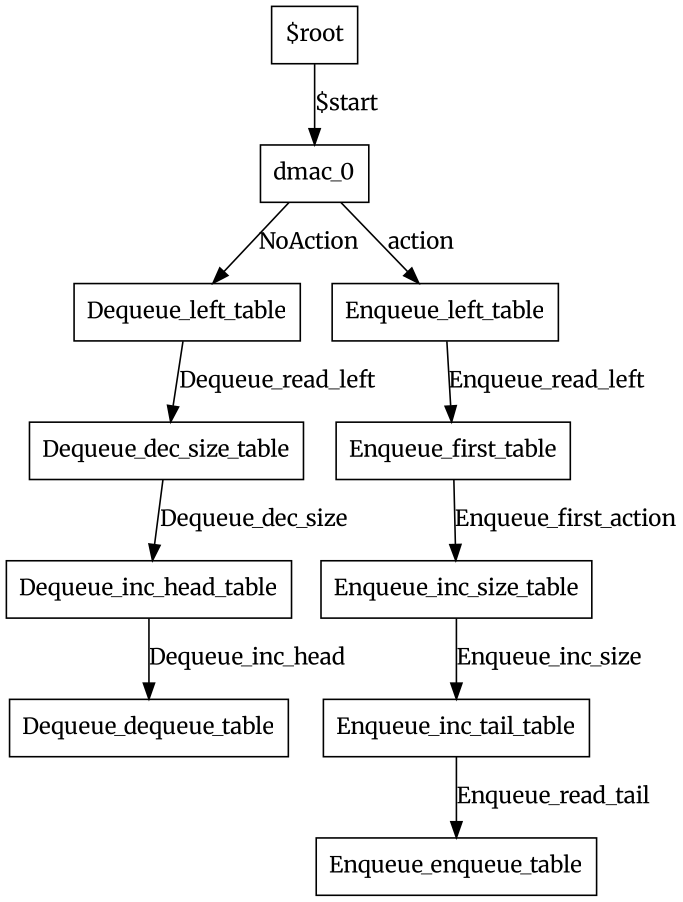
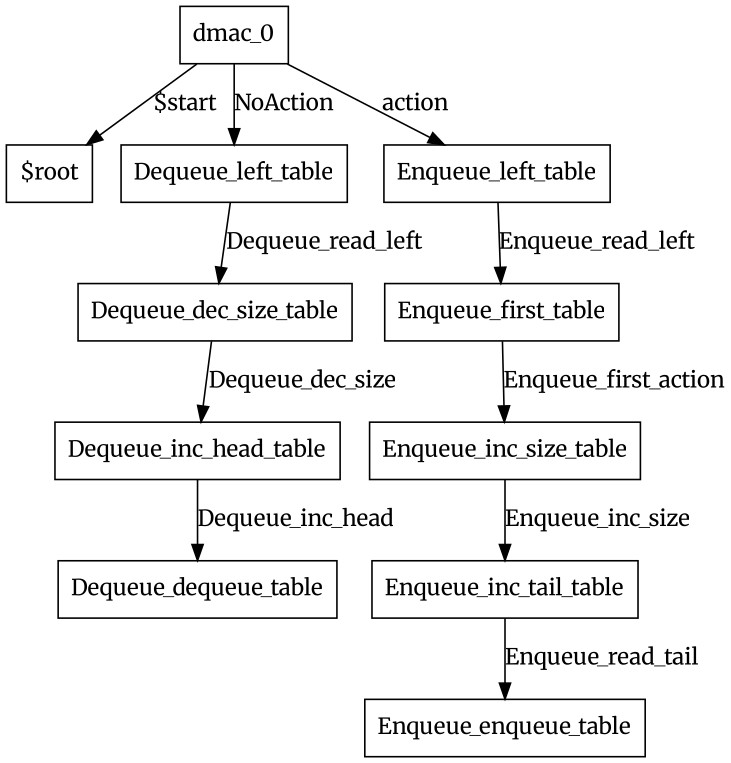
edge "$root" -> "dmac_0": reversed
